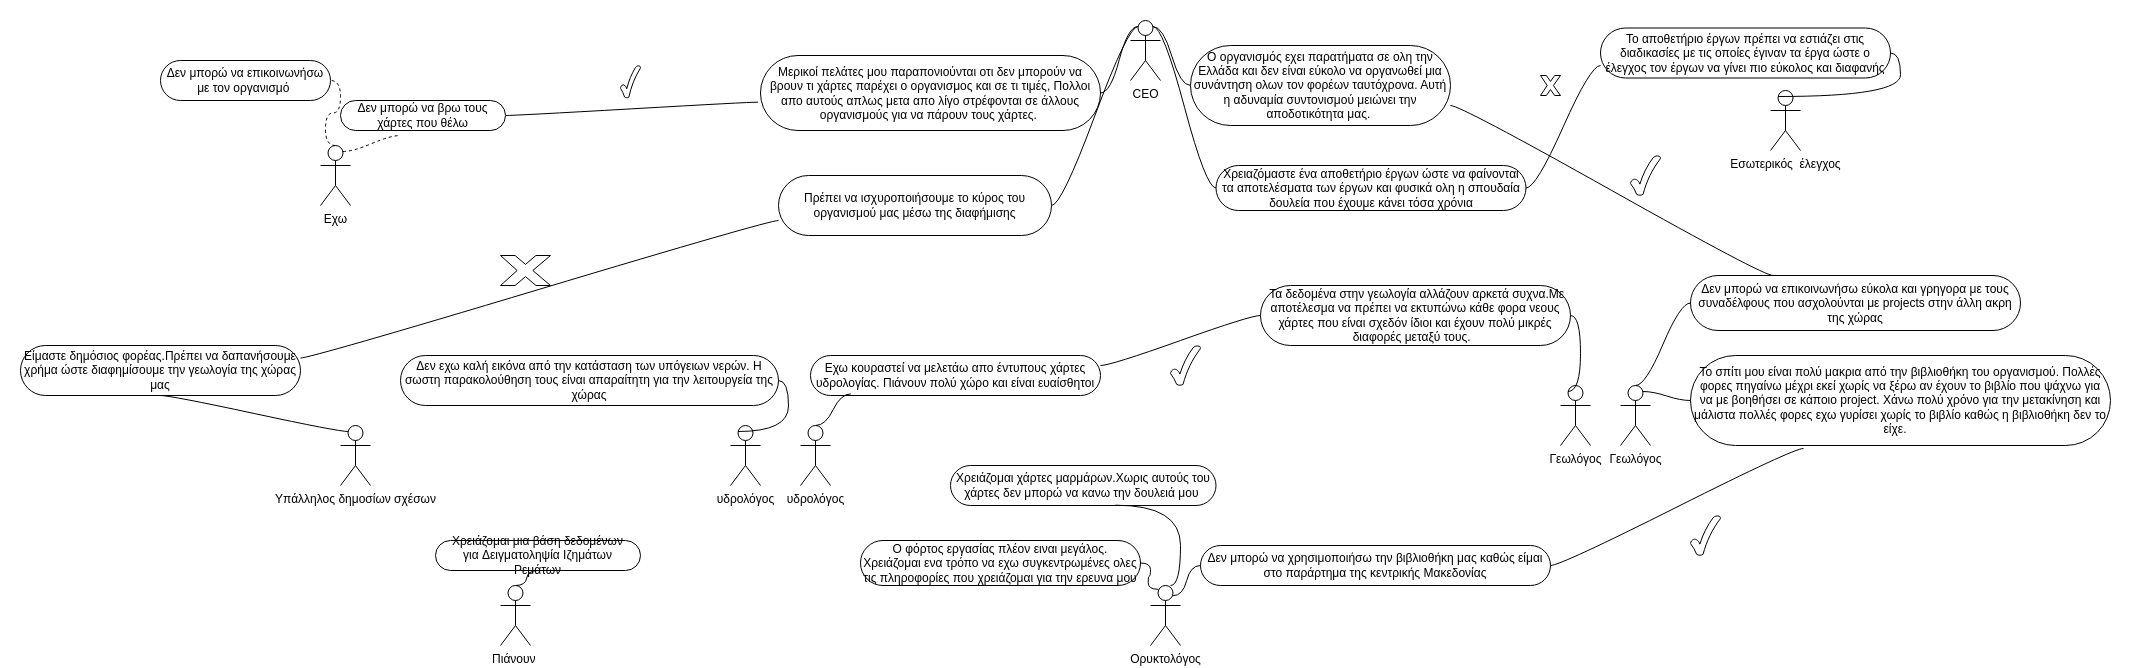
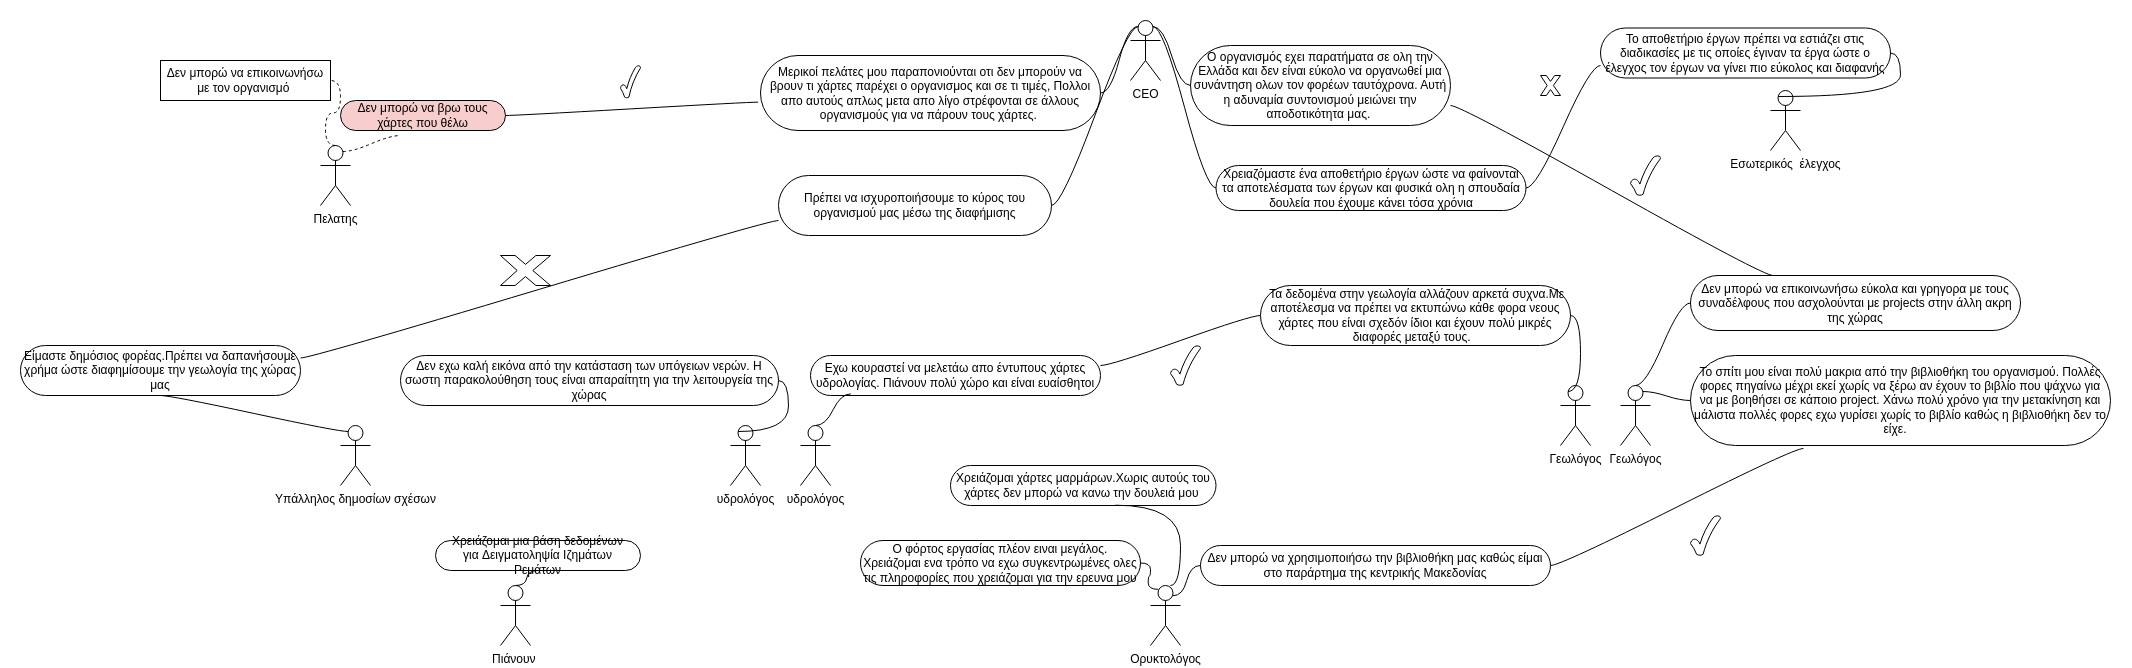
node "Δεν μπορώ να επικοινωνήσω με τον οργανισμό": shape rounded rectangle -> rectangle
node "Δεν μπορώ να βρω τους χάρτες που θέλω": fillcolor #ffffff -> #f8cecc
node "Εχω": label "Εχω" -> "Πελατης"
